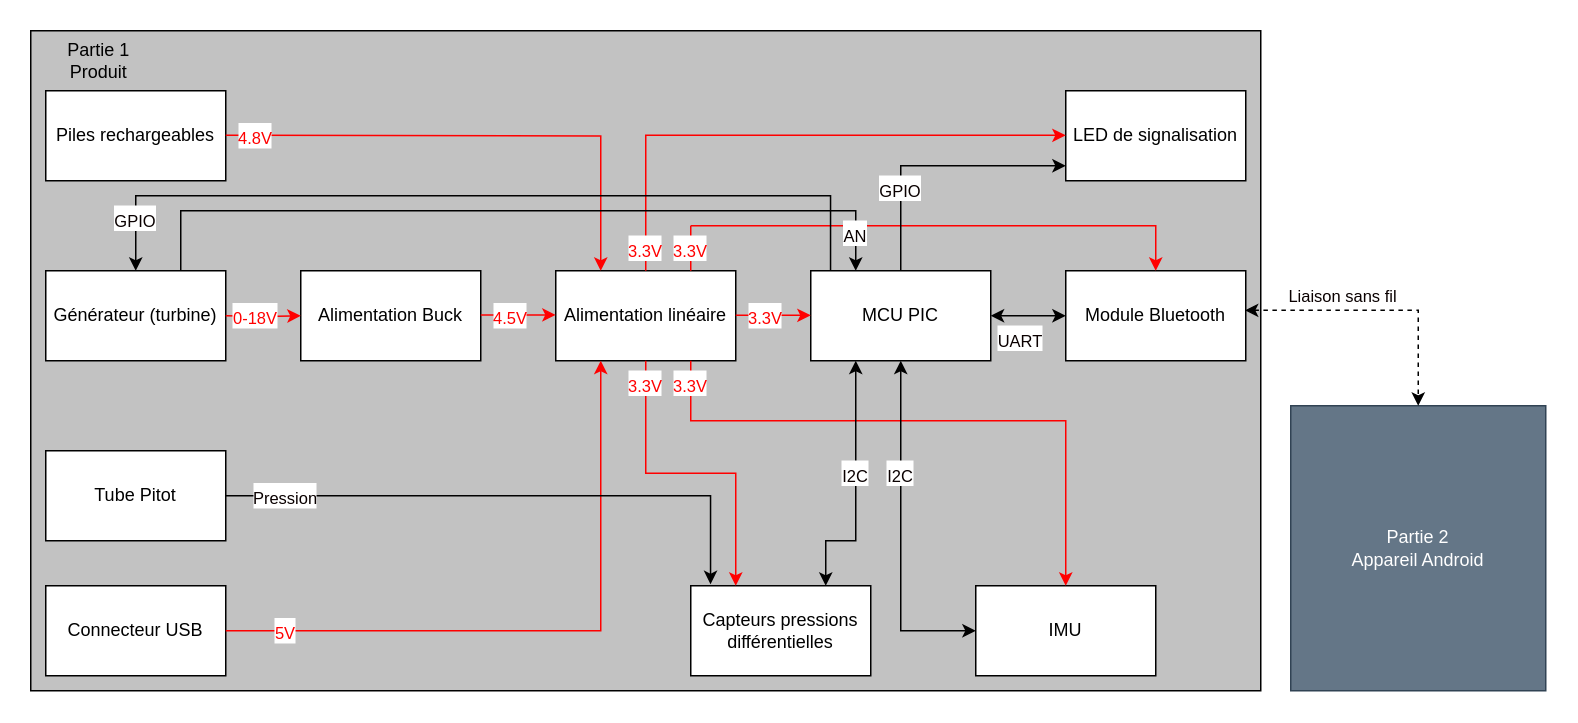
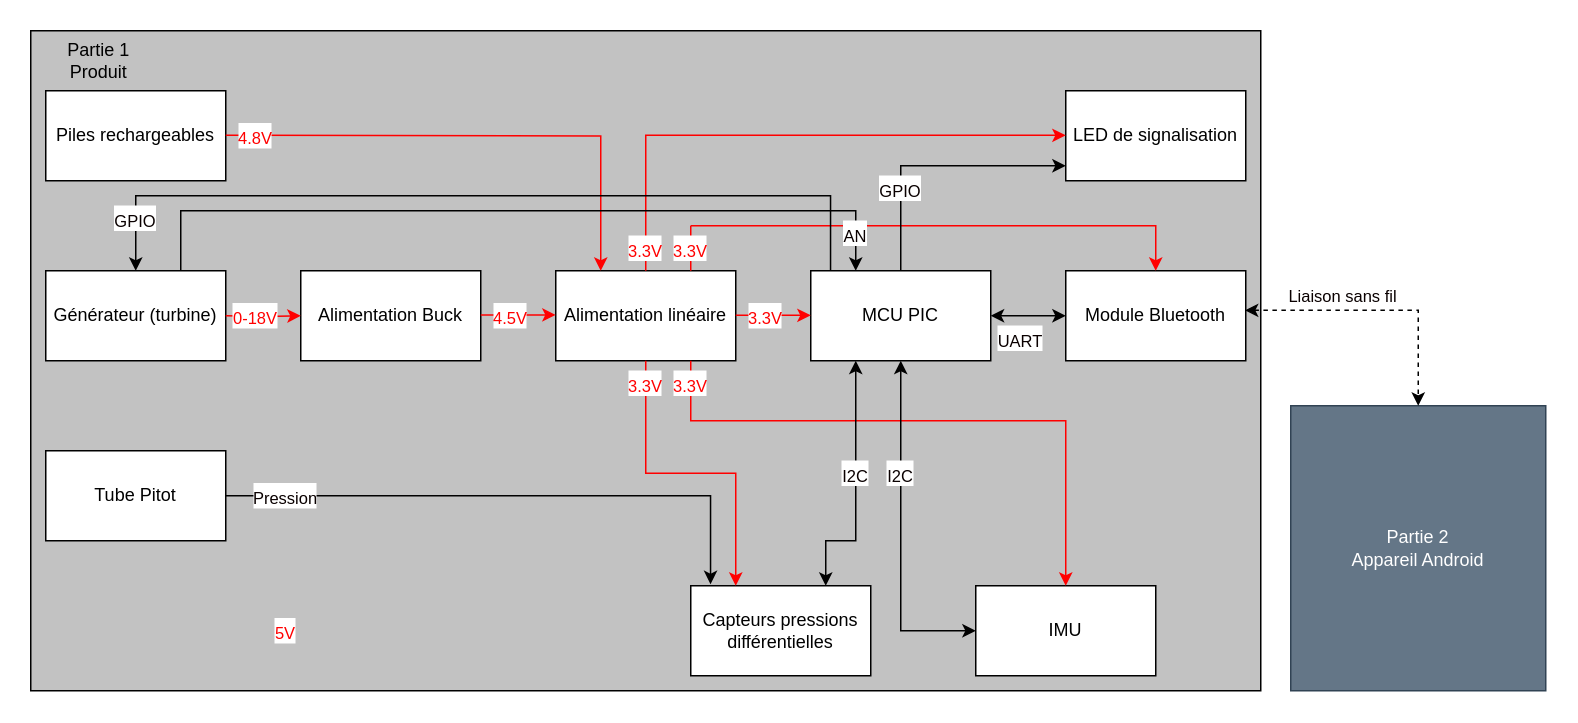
node "Connecteur USB": removed
edge "Connecteur USB" -> "Alimentation linéaire": removed
